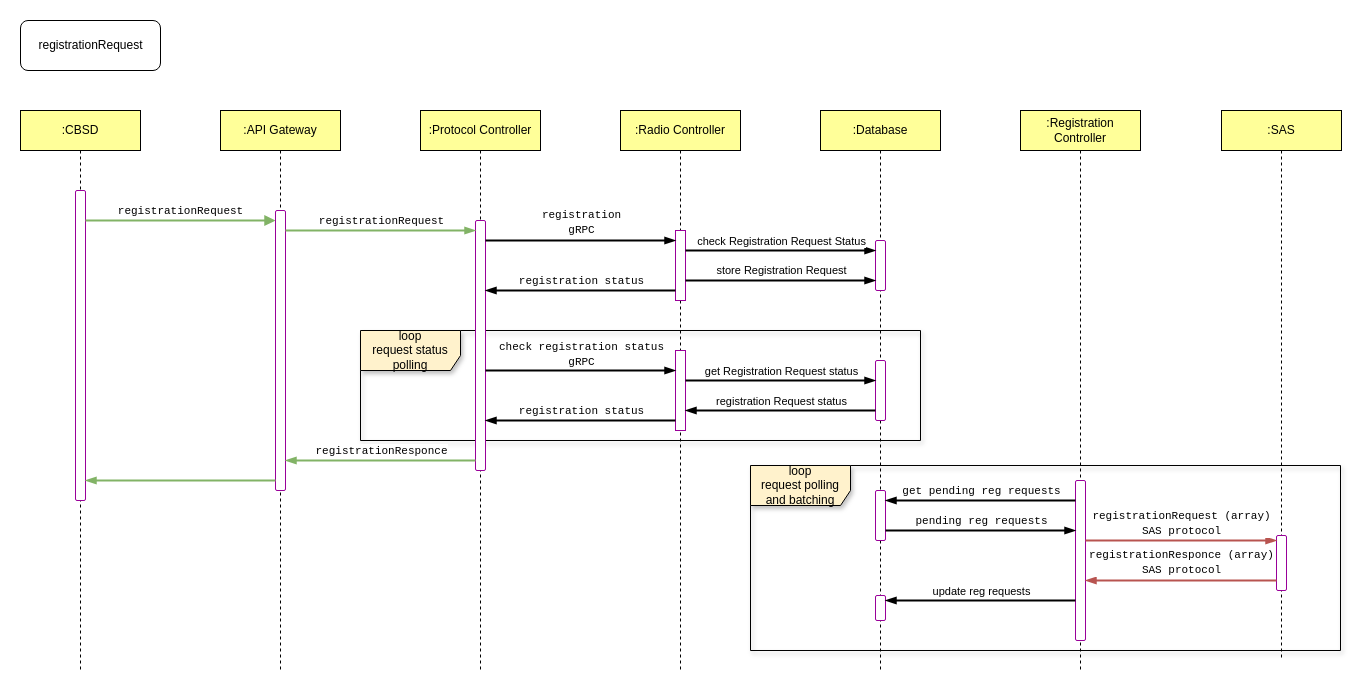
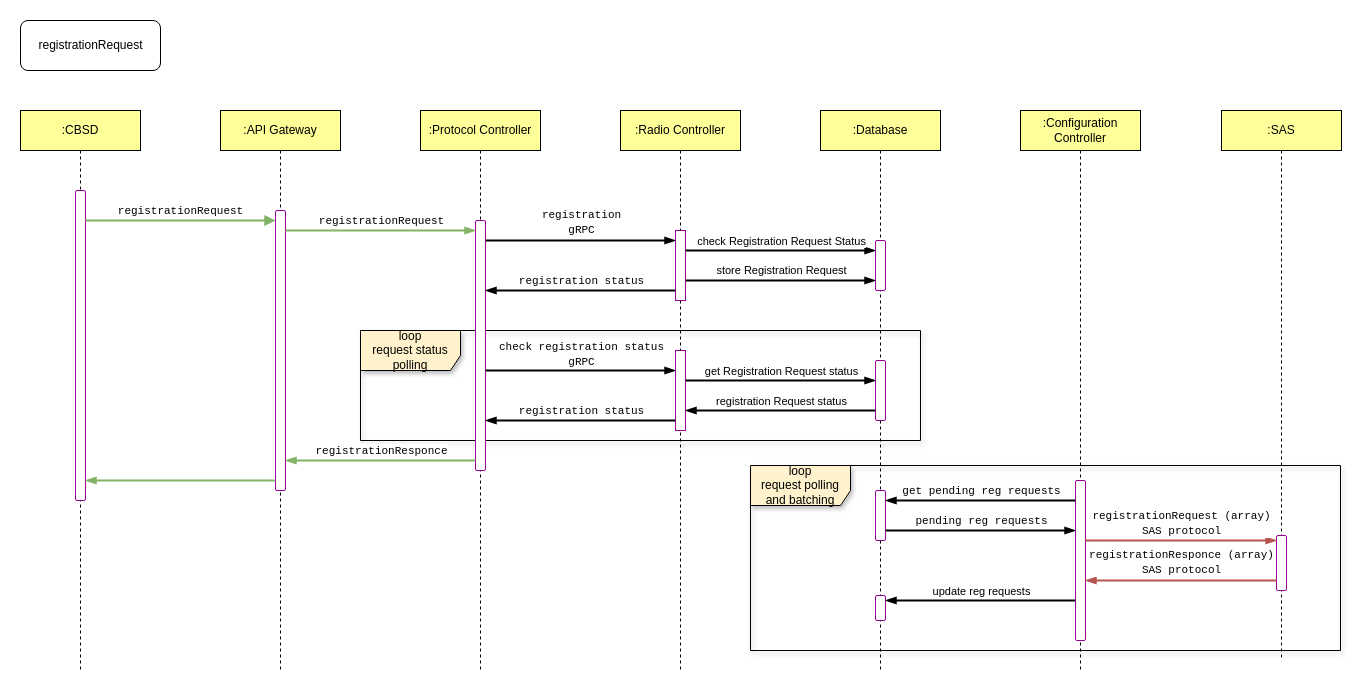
node ":Registration Controller": label ":Registration Controller" -> ":Configuration Controller"
